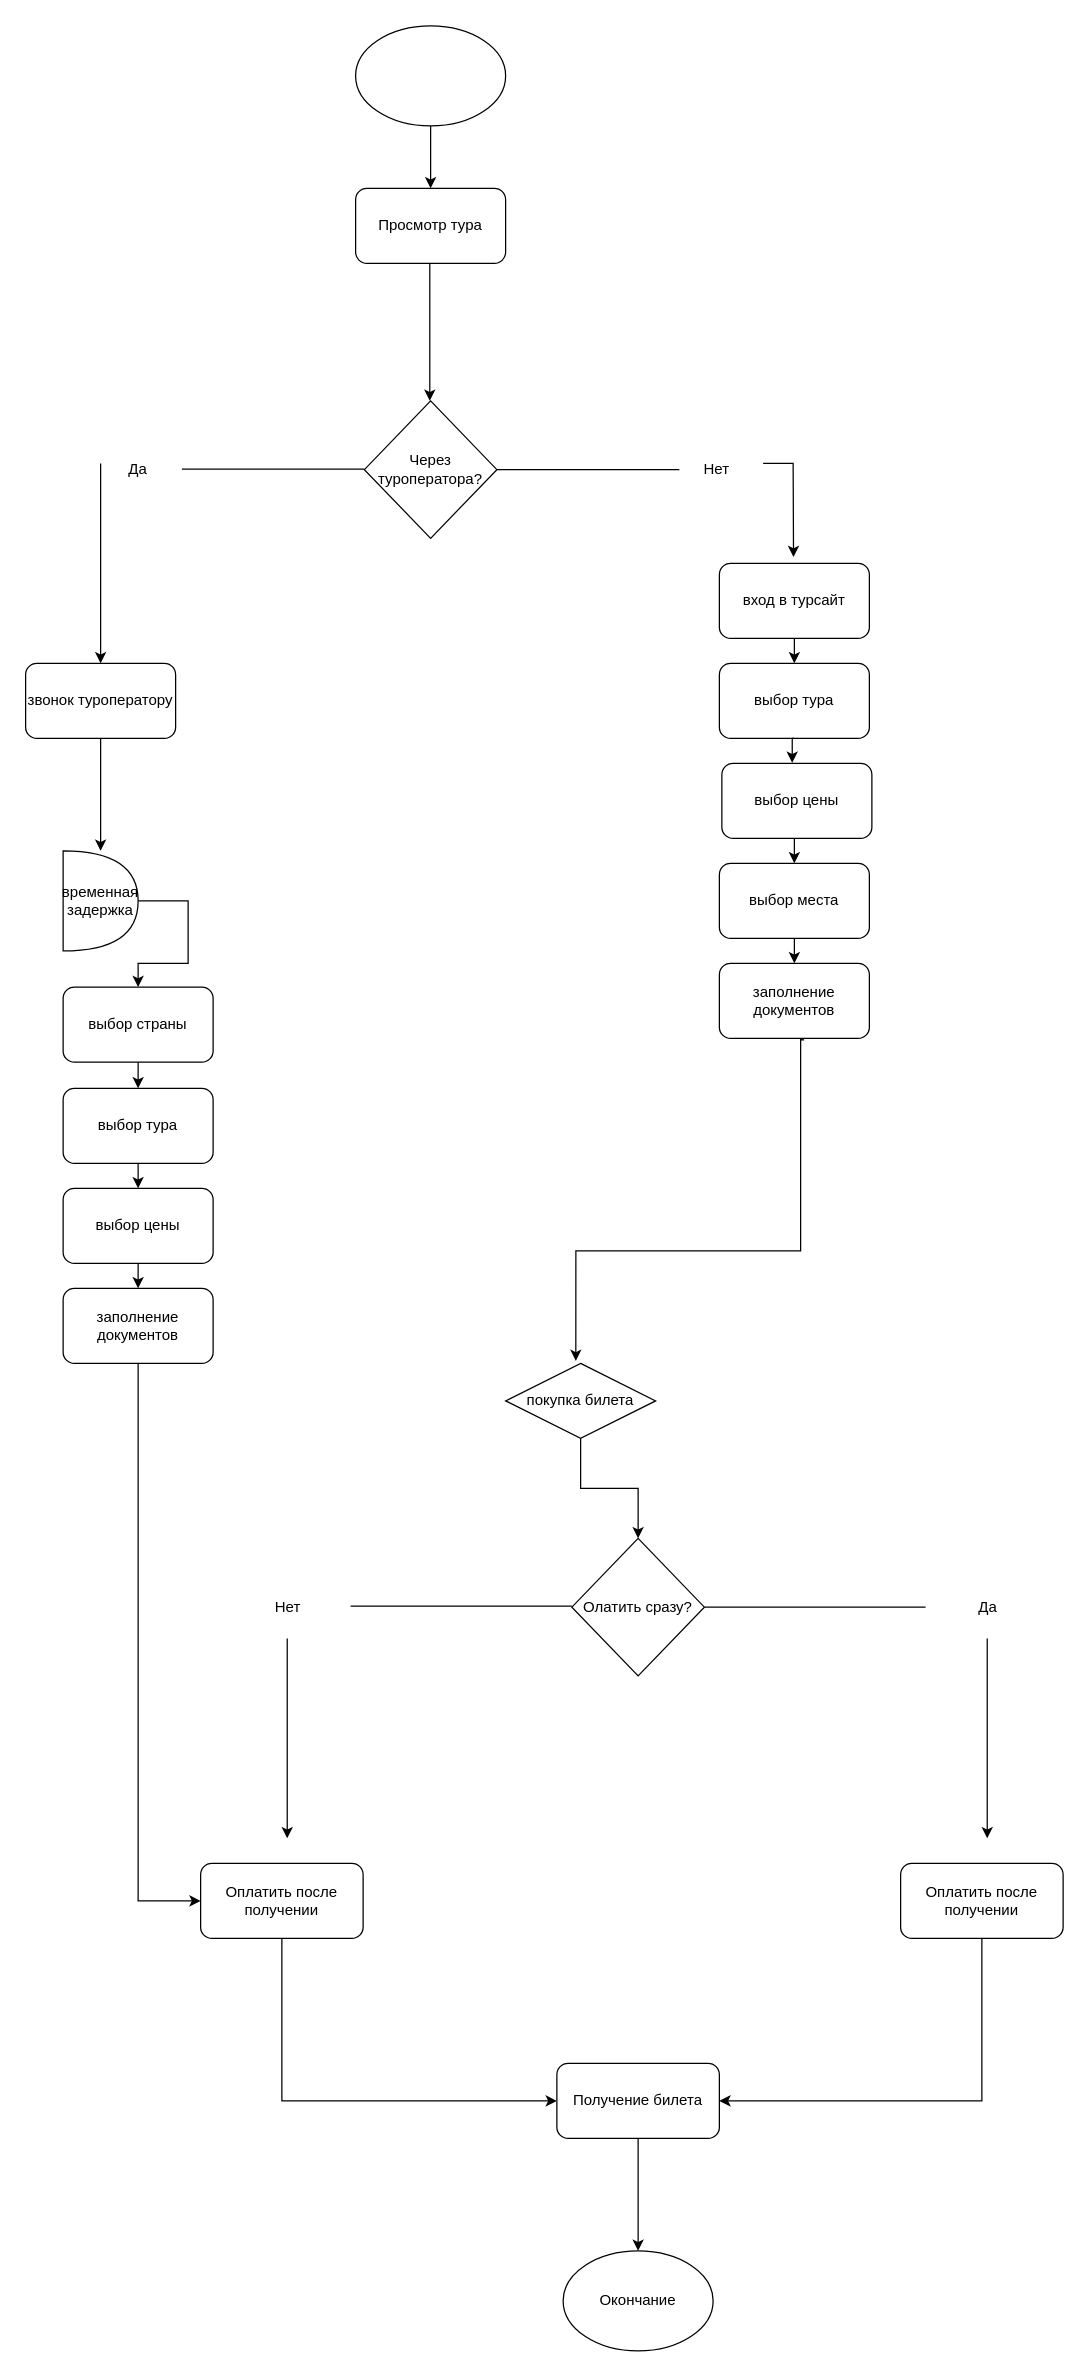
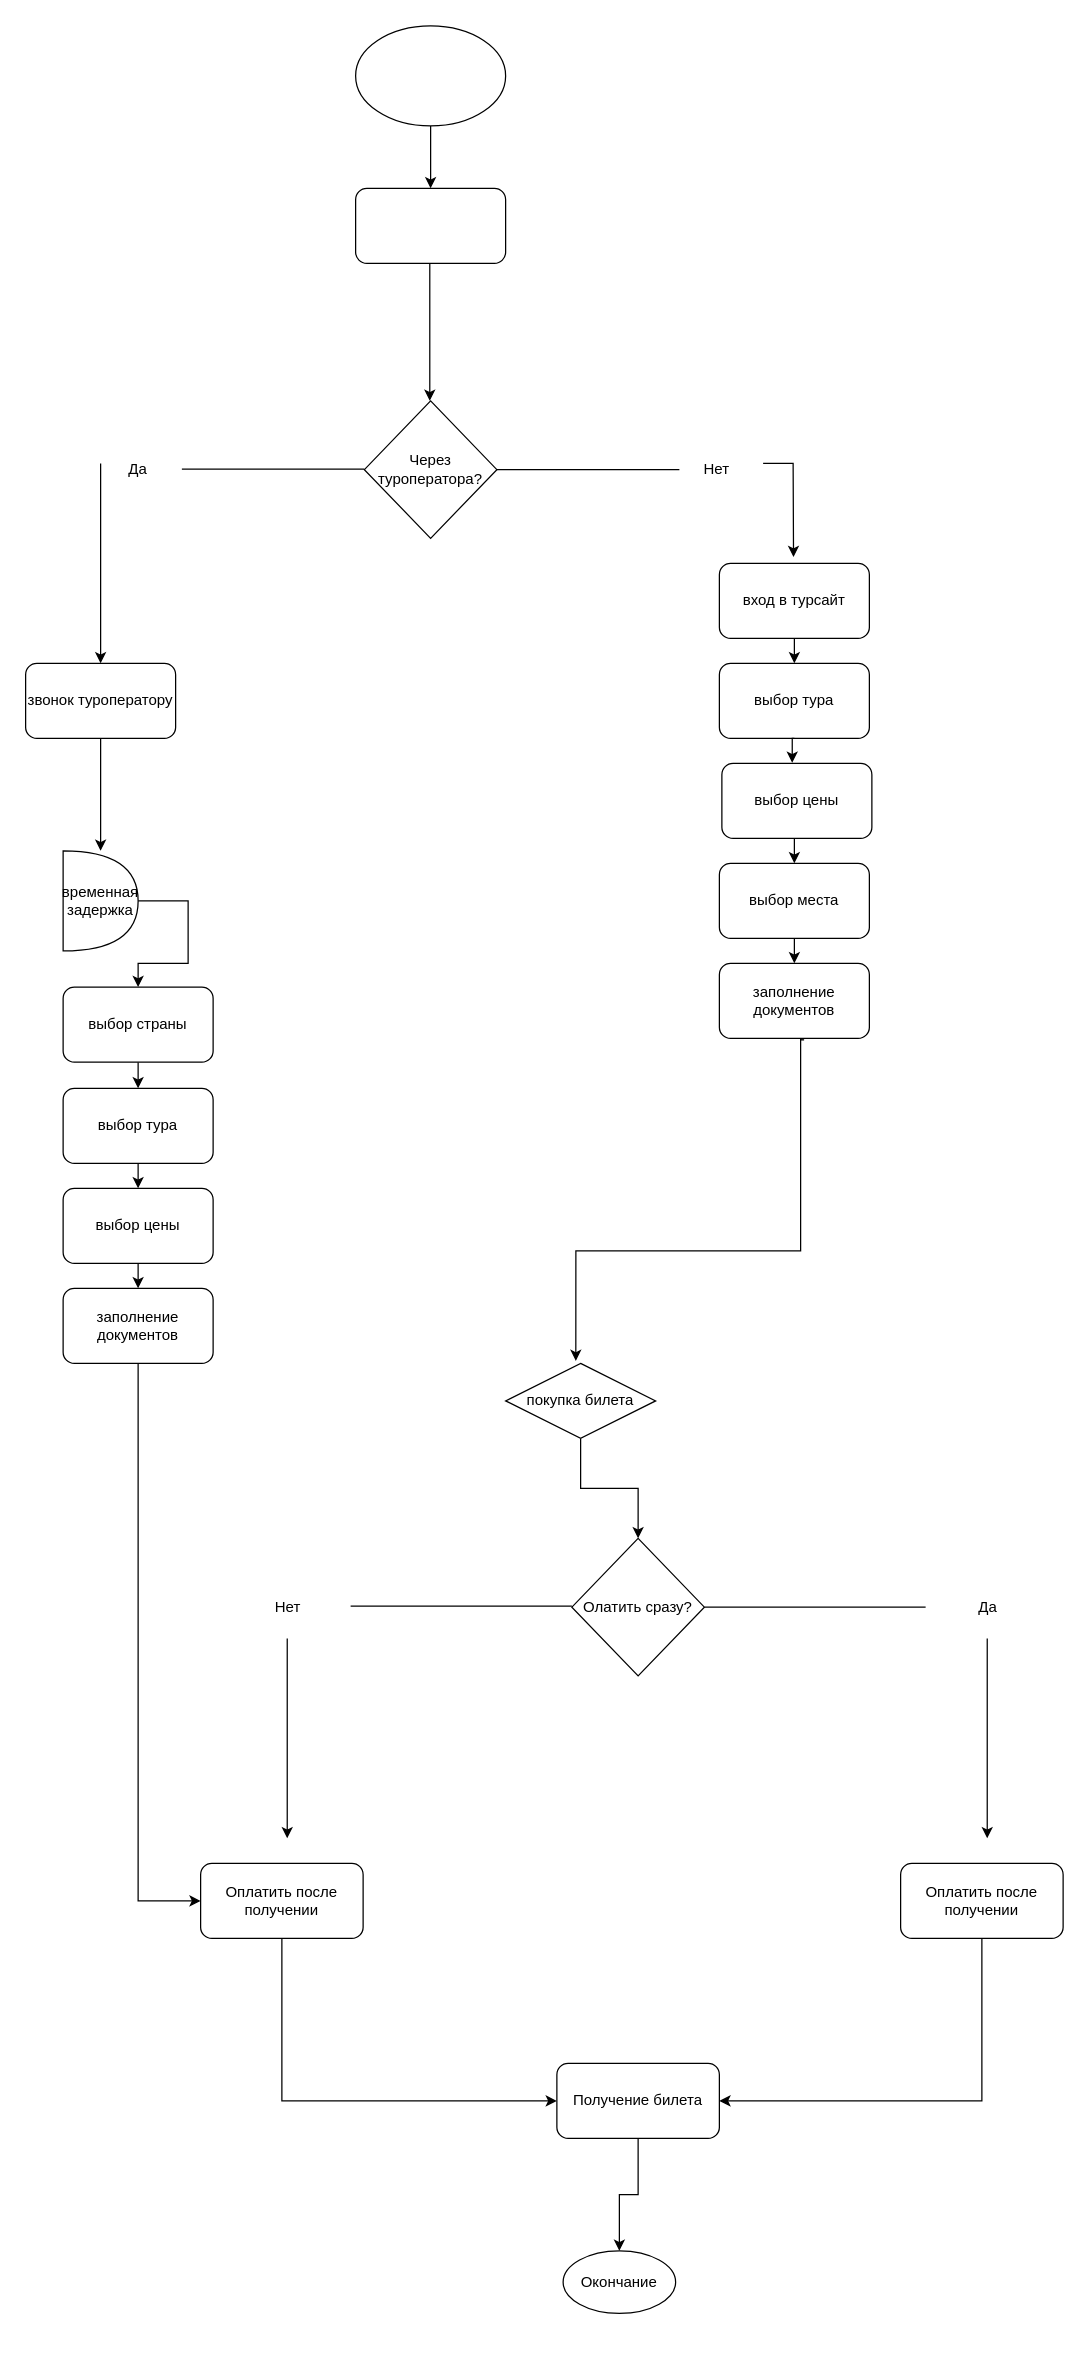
node "Просмотр тура": removed
node "Окончание": size 150x100 -> 113x63
